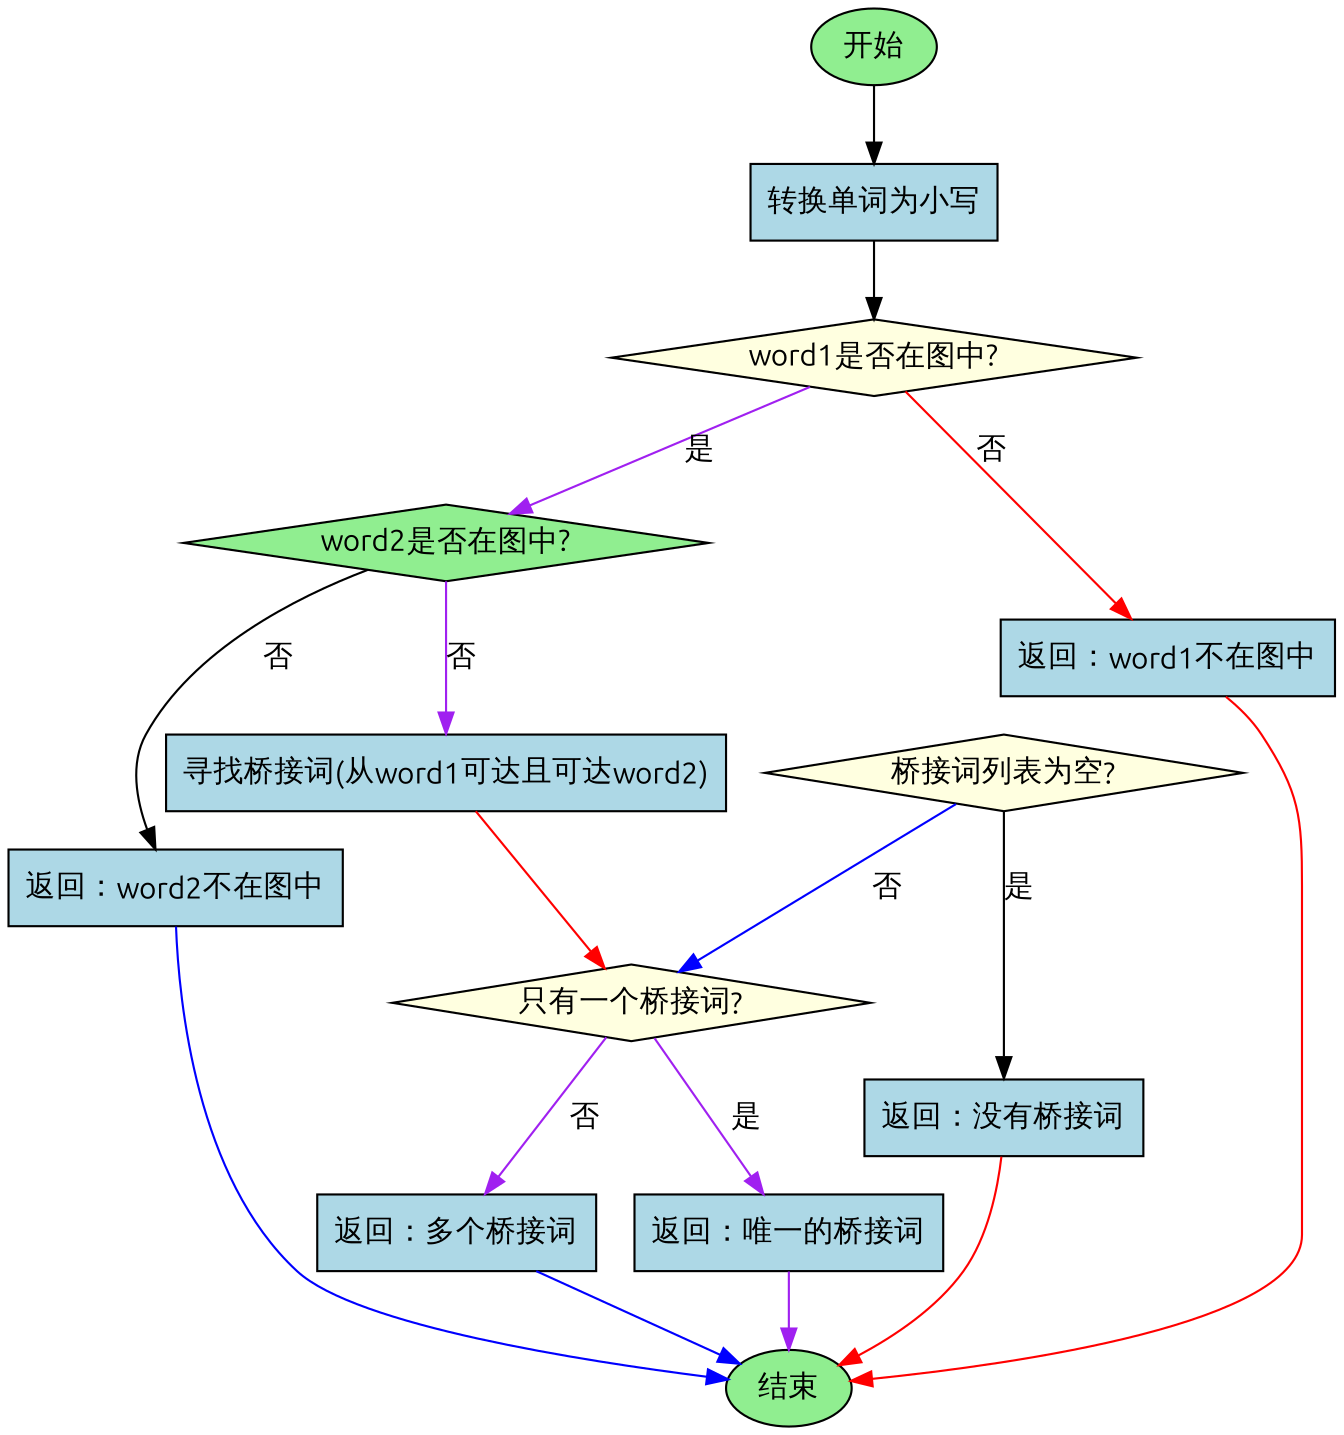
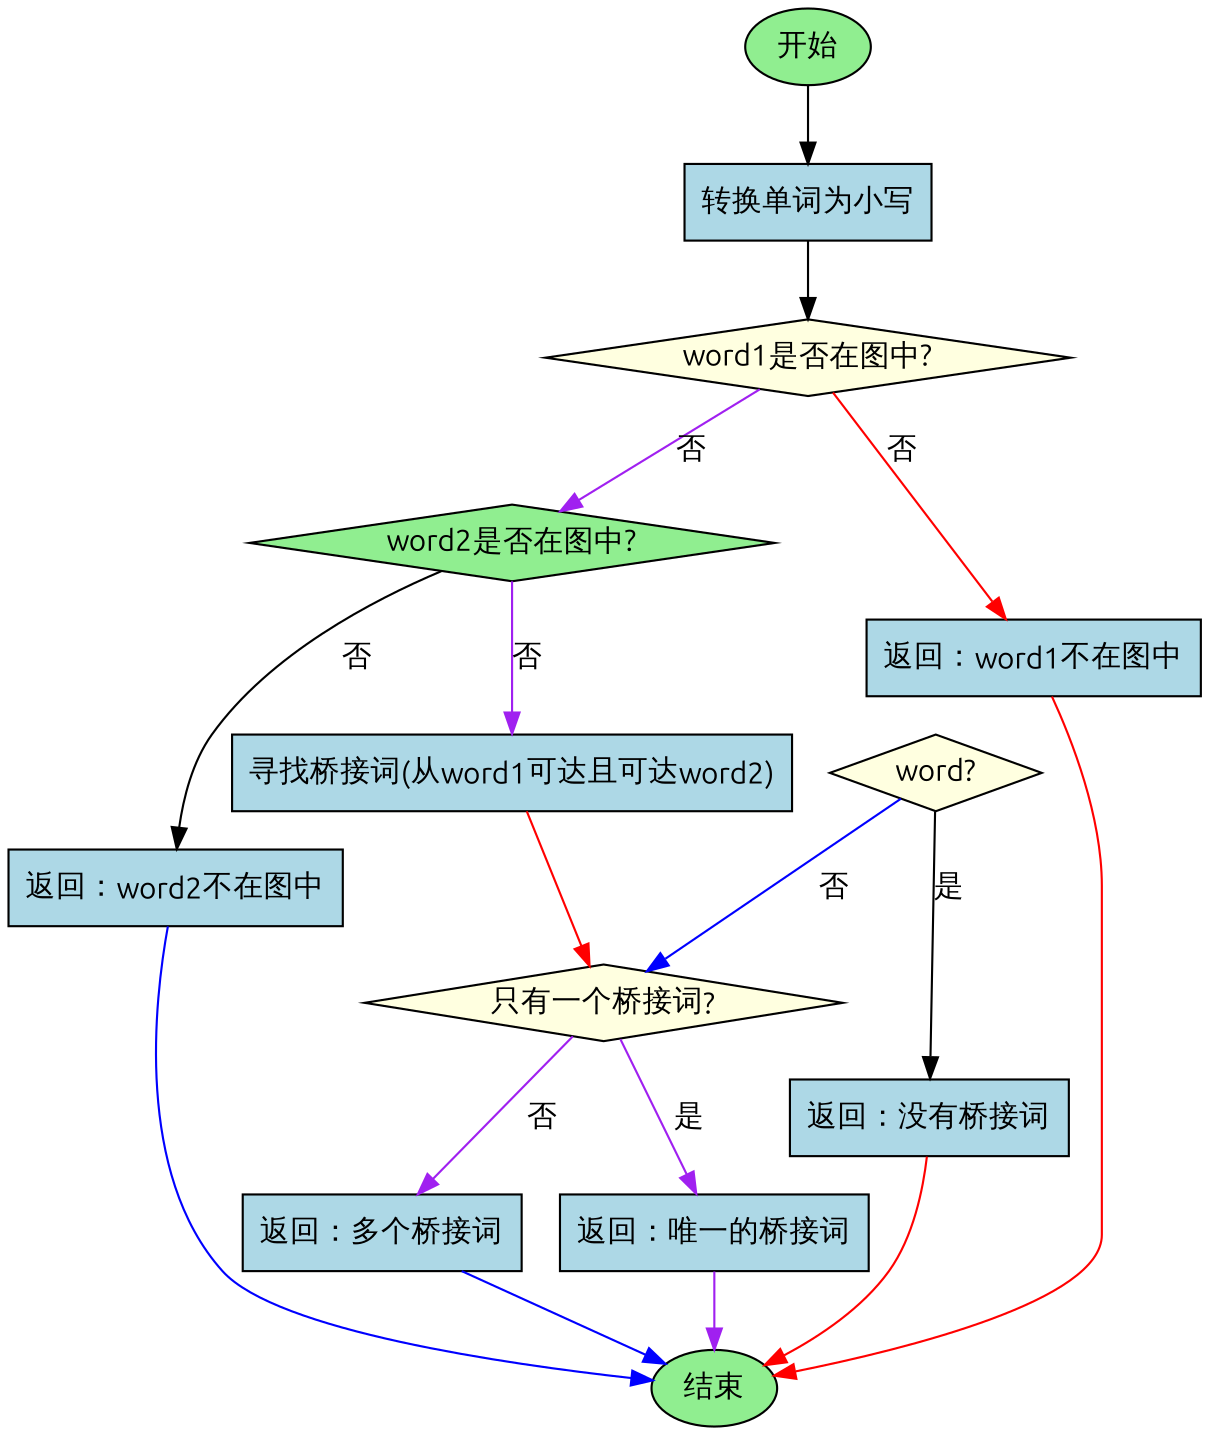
edge "word1是否在图中?" -> "word2是否在图中?": label "是" -> "否"
node "桥接词列表为空?": label "桥接词列表为空?" -> "word?"
